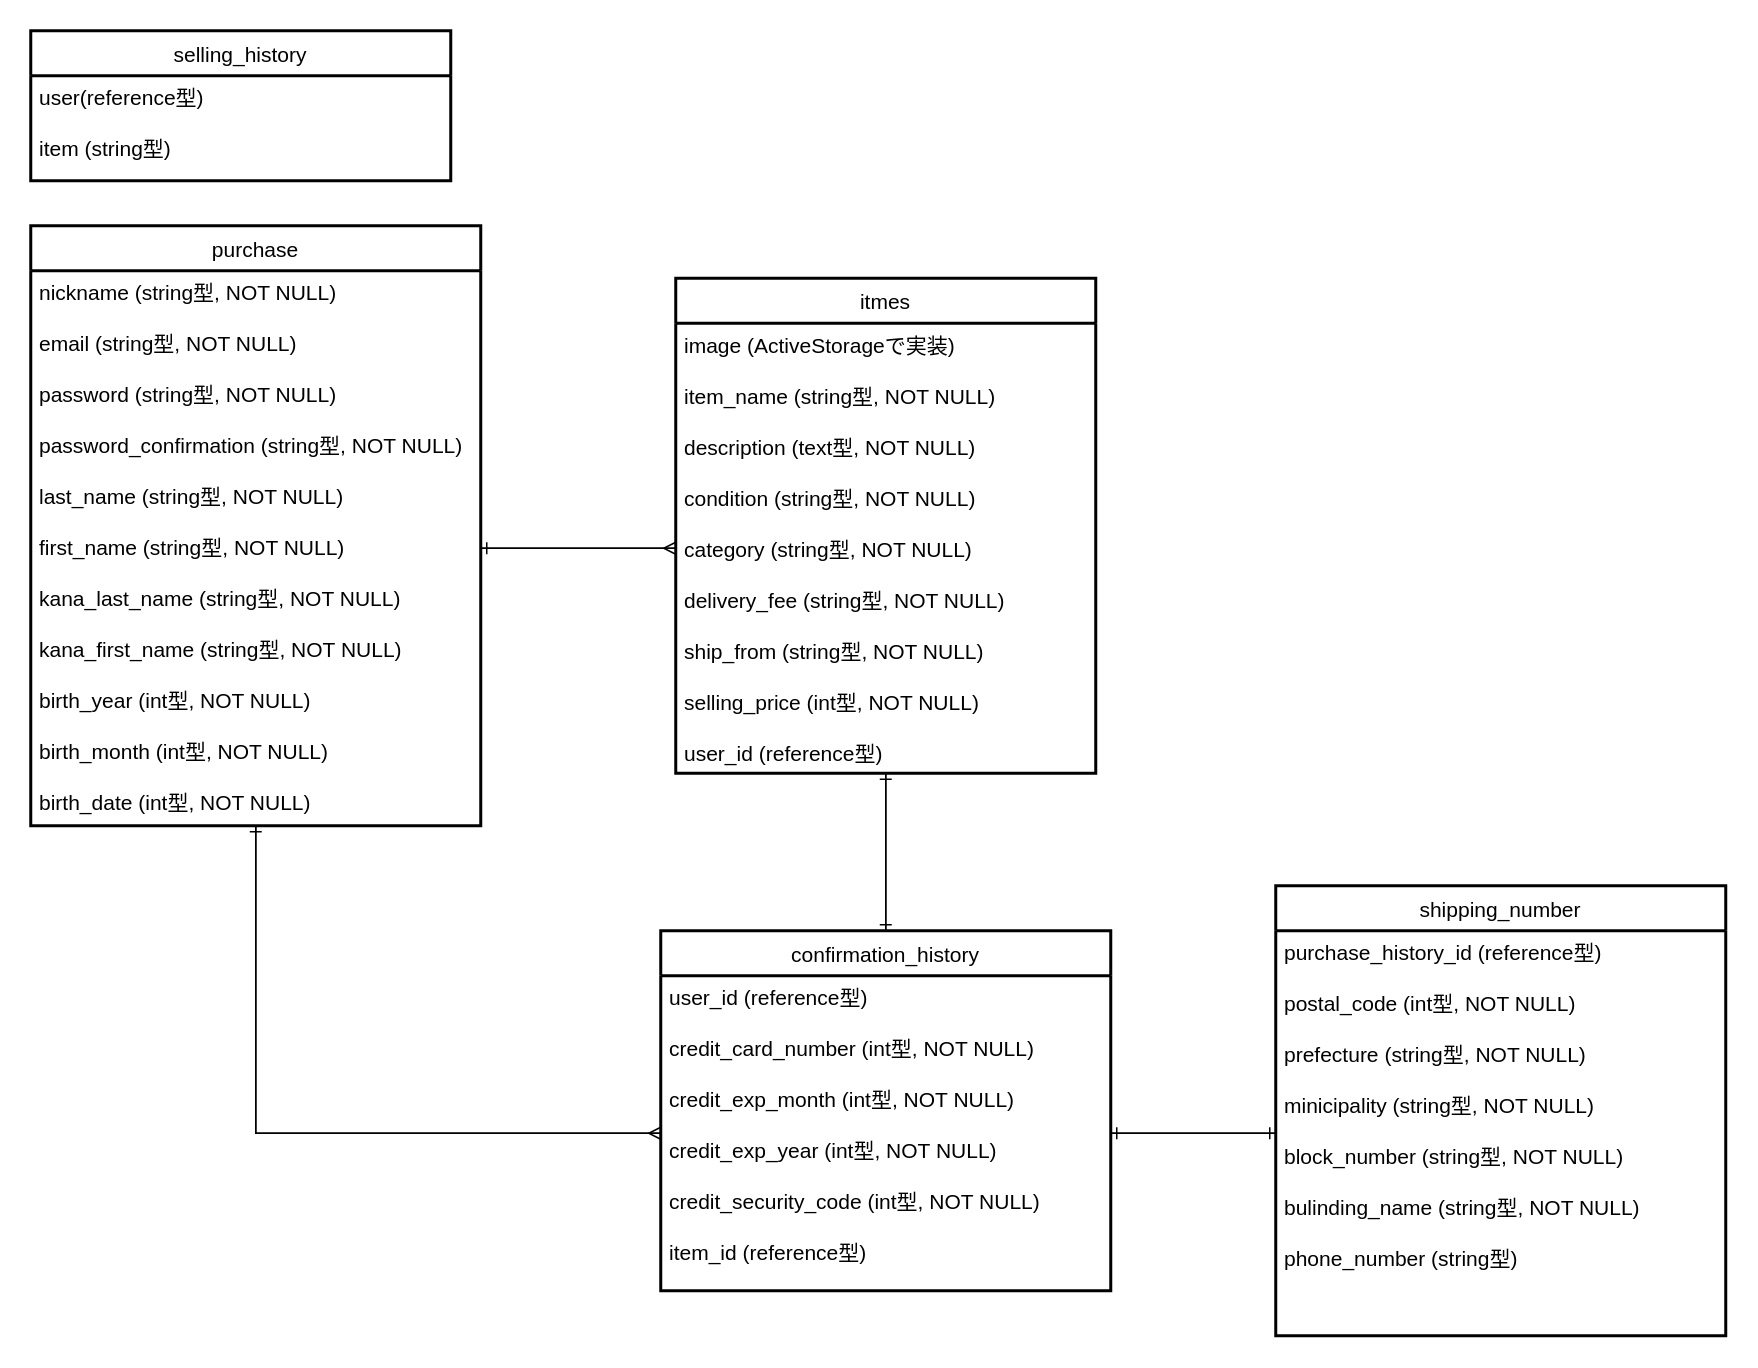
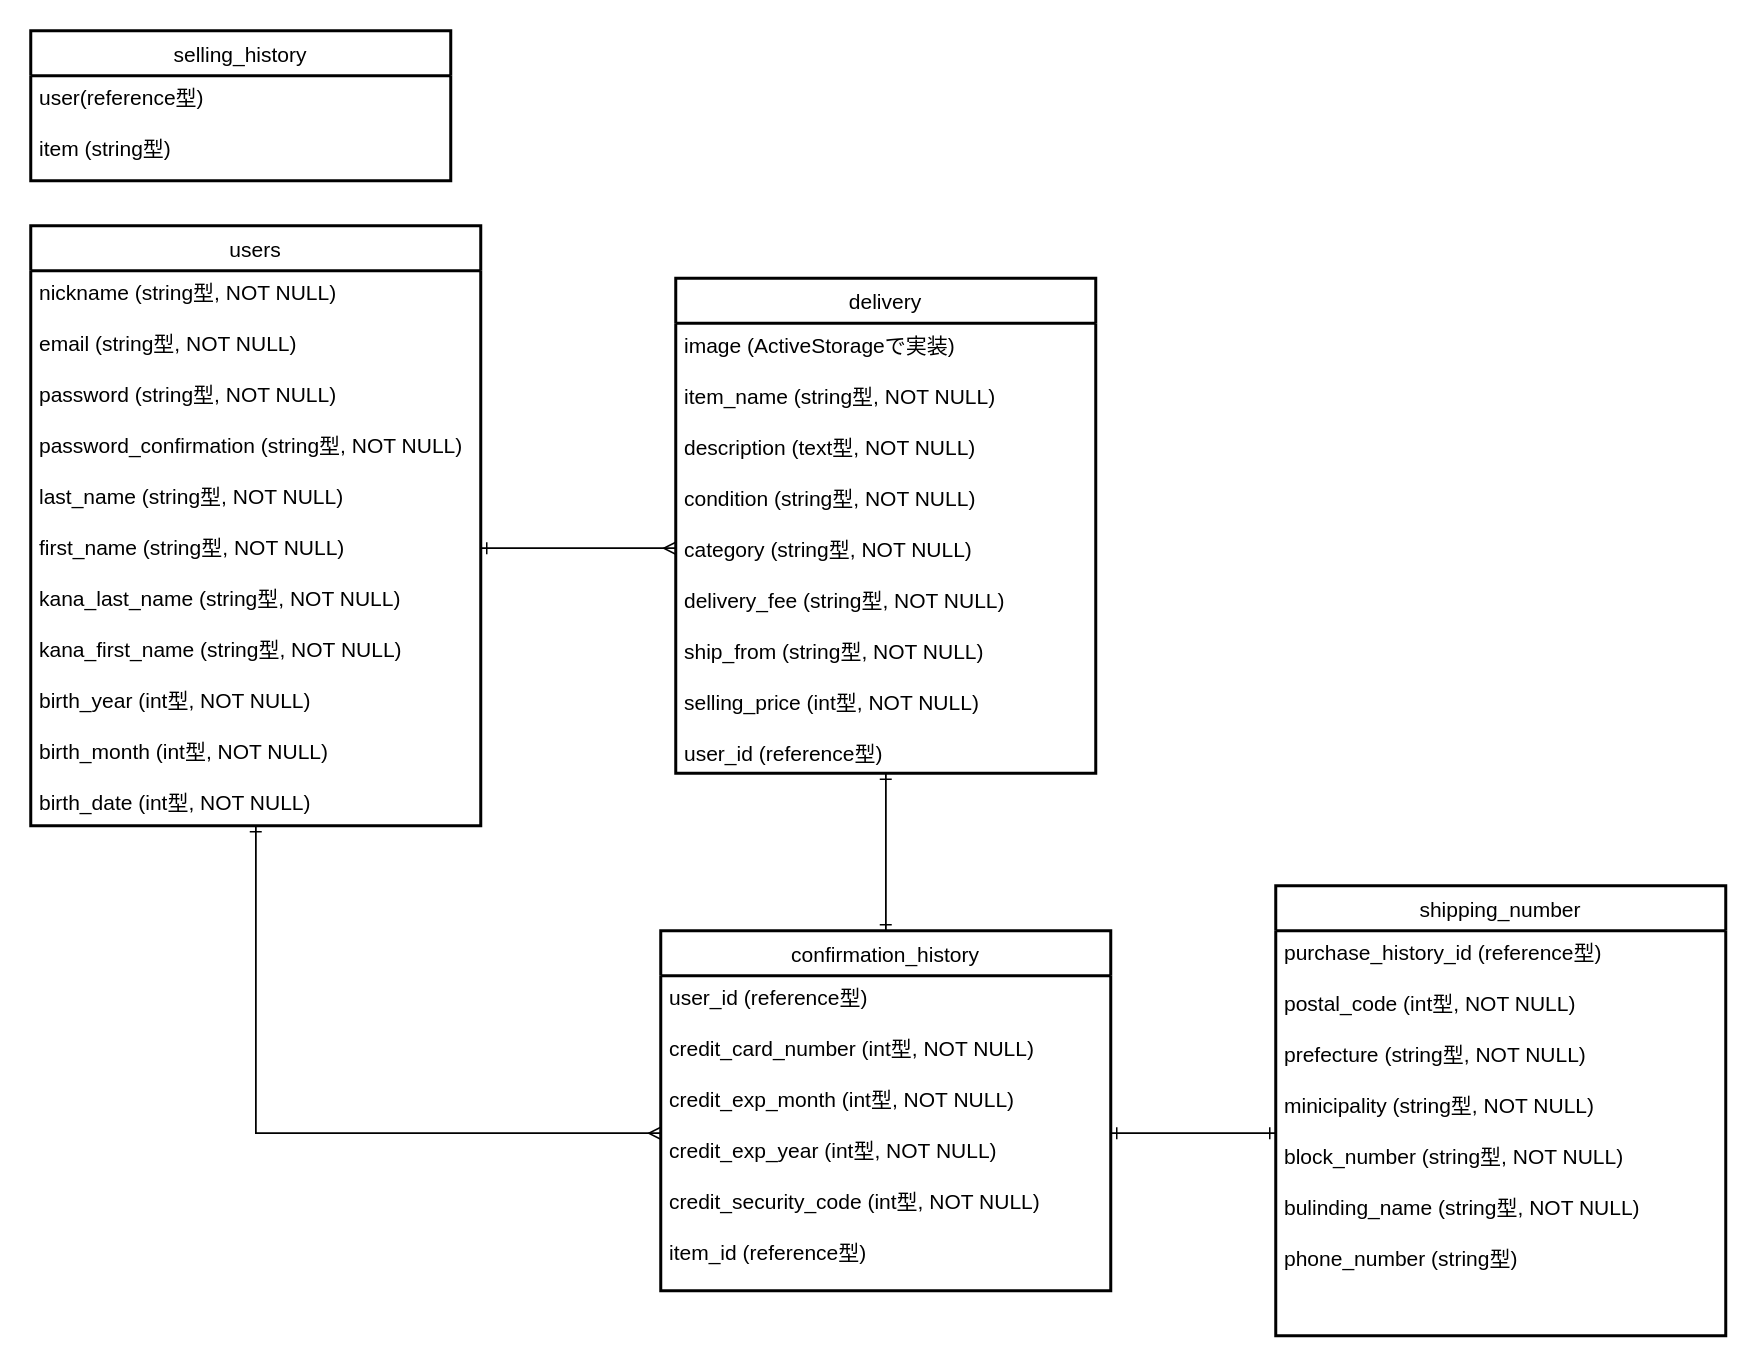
node "purchase": label "purchase" -> "users"
node "itmes": label "itmes" -> "delivery"
